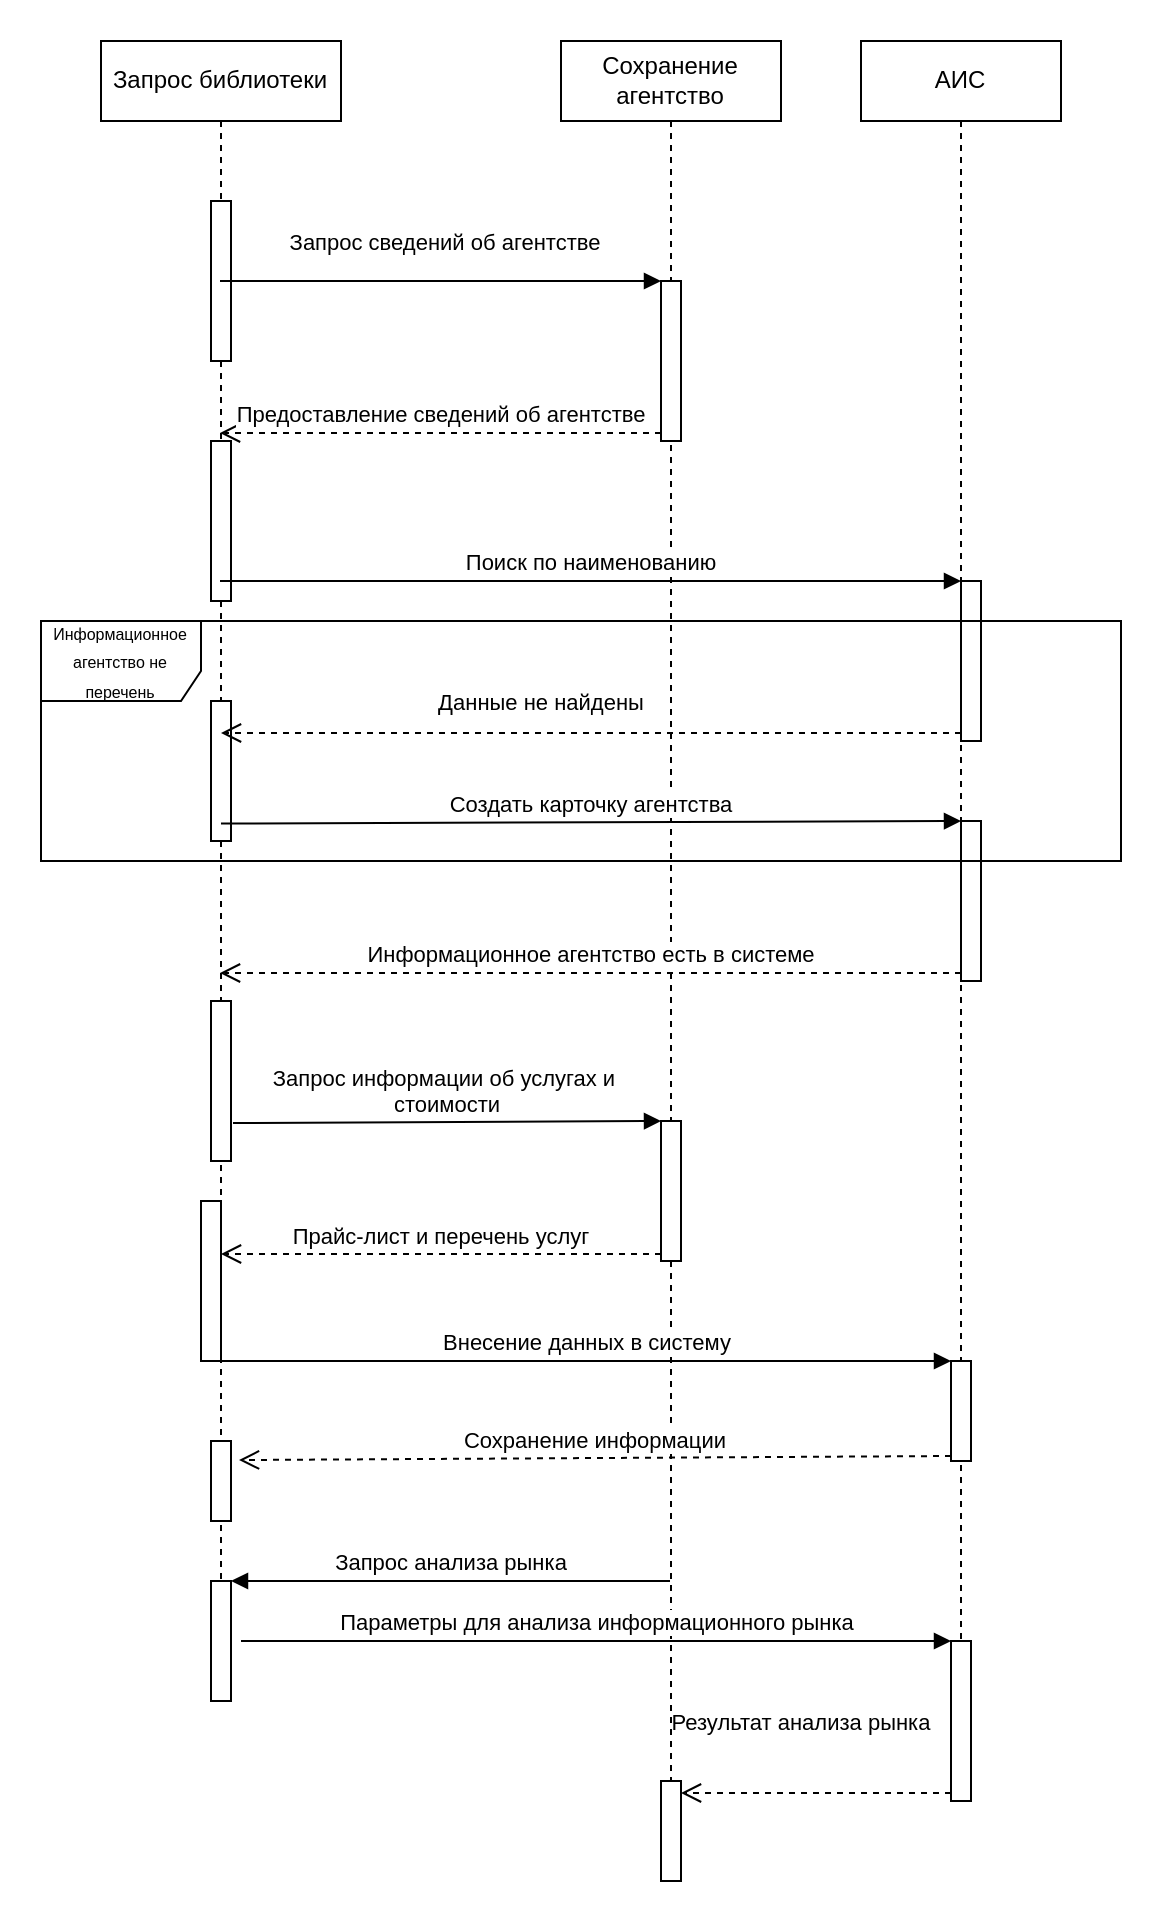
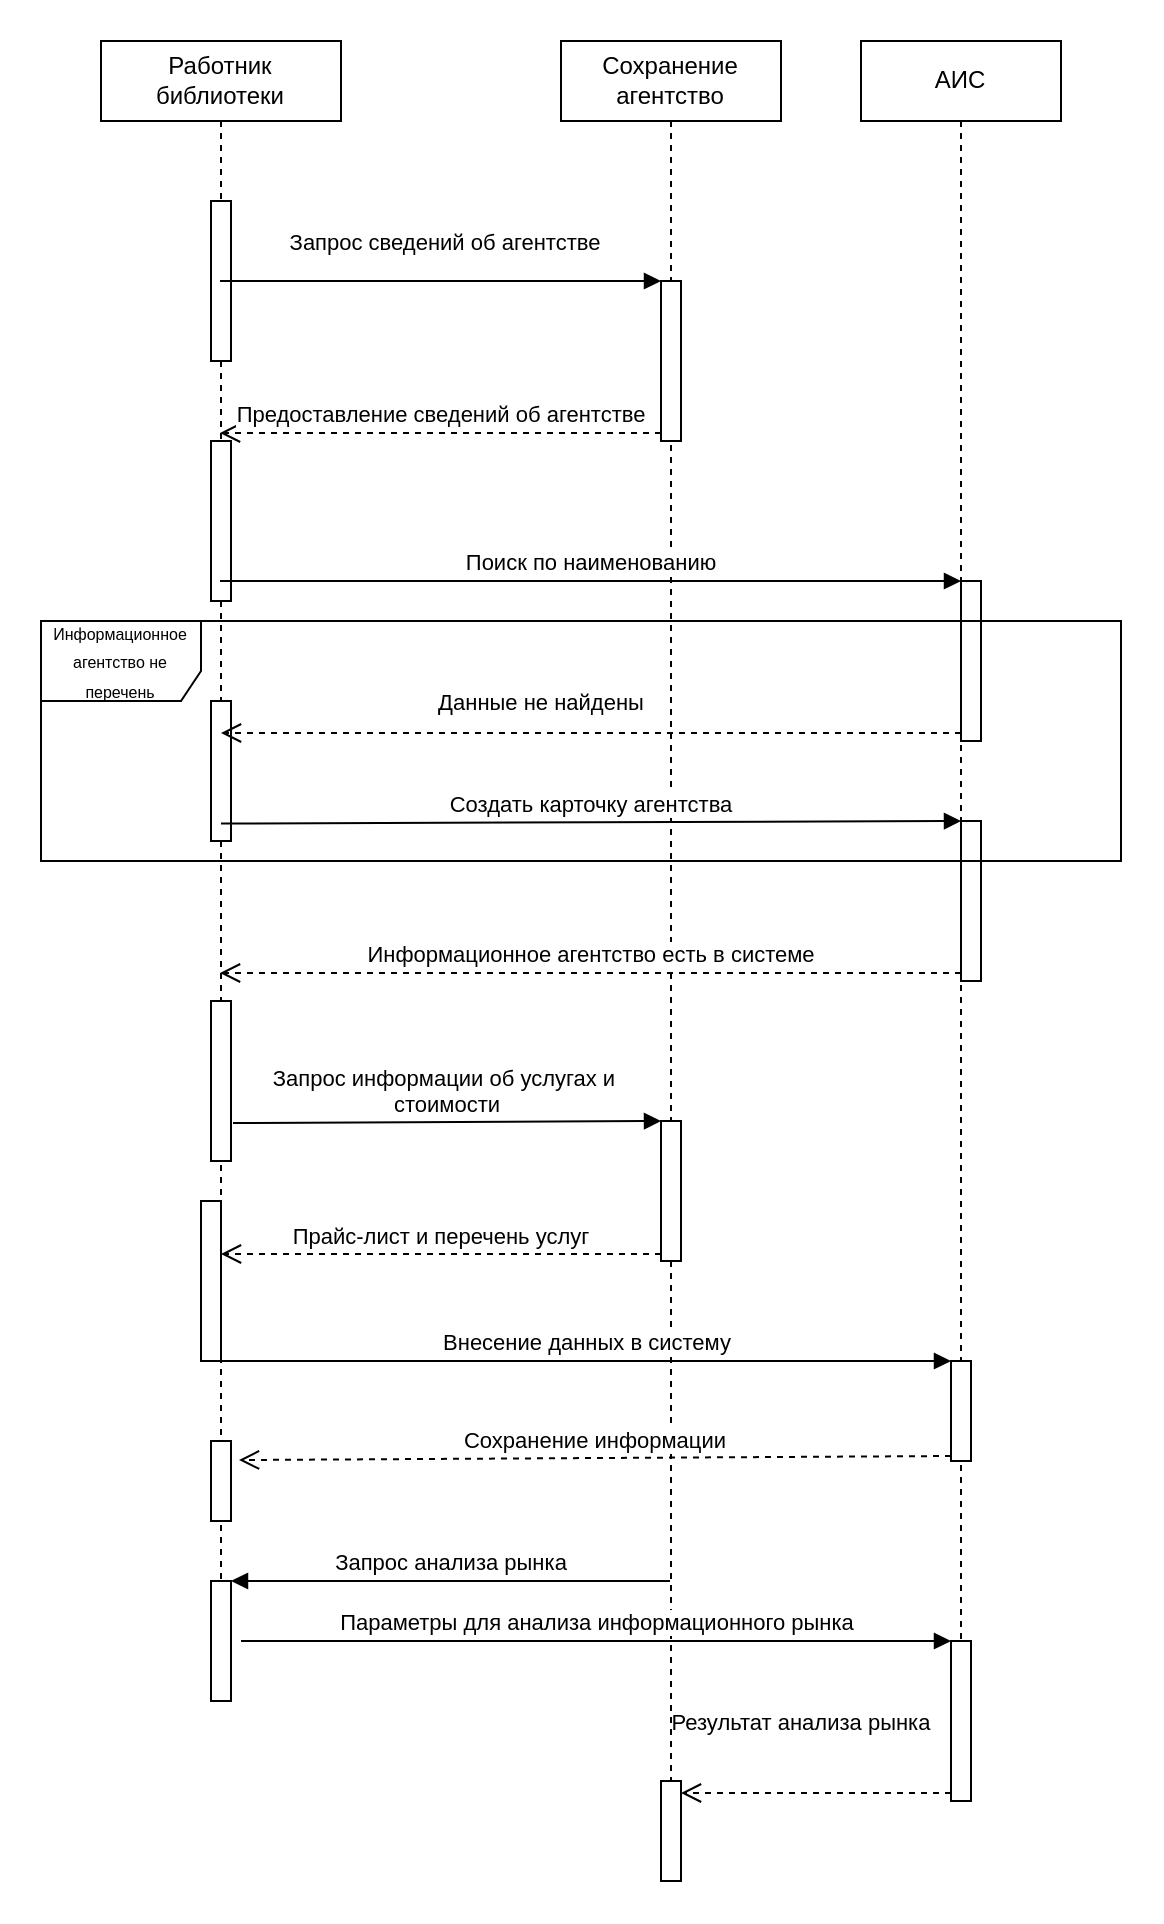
node "Запрос библиотеки": label "Запрос библиотеки" -> "Работник библиотеки"
